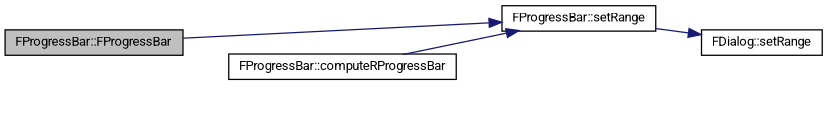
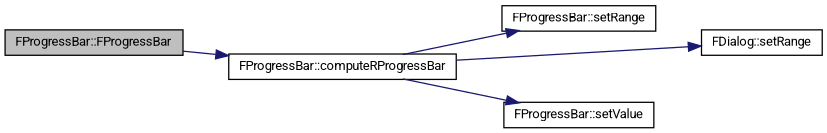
edge "FProgressBar::FProgressBar" -> "FProgressBar::setRange": now "FProgressBar::FProgressBar" -> "FProgressBar::computeRProgressBar"
edge "FProgressBar::setRange" -> "FDialog::setRange": now "FProgressBar::computeRProgressBar" -> "FDialog::setRange"
node "FProgressBar::setValue": added
